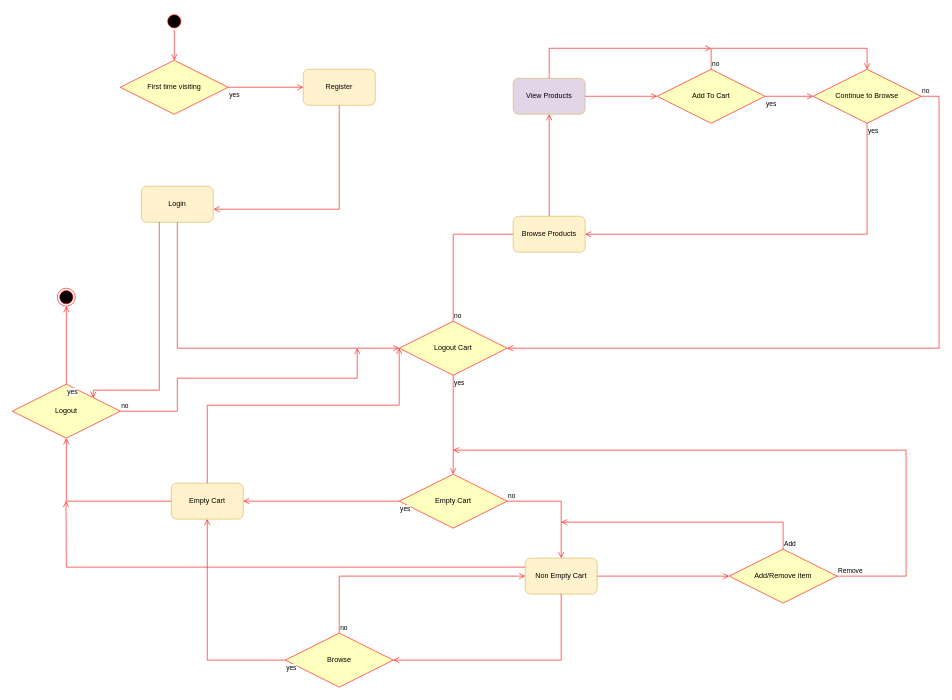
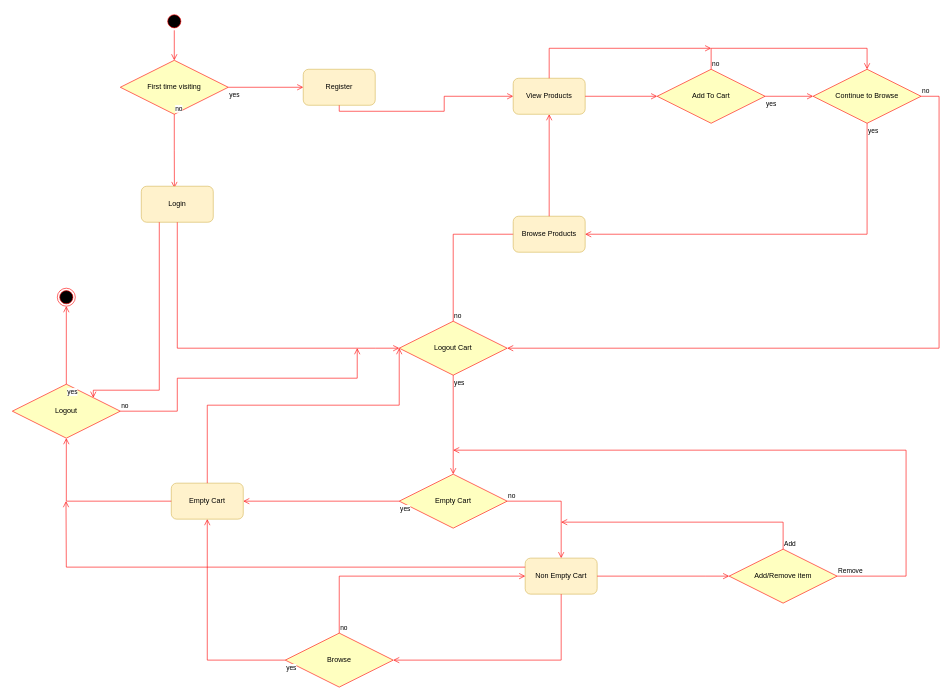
node "View Products": fillcolor #e1d5e7 -> #fff2cc
edge "First time visiting" -> "Login": added, label "no"
edge "Register" -> "Login": now "Register" -> "View Products"
